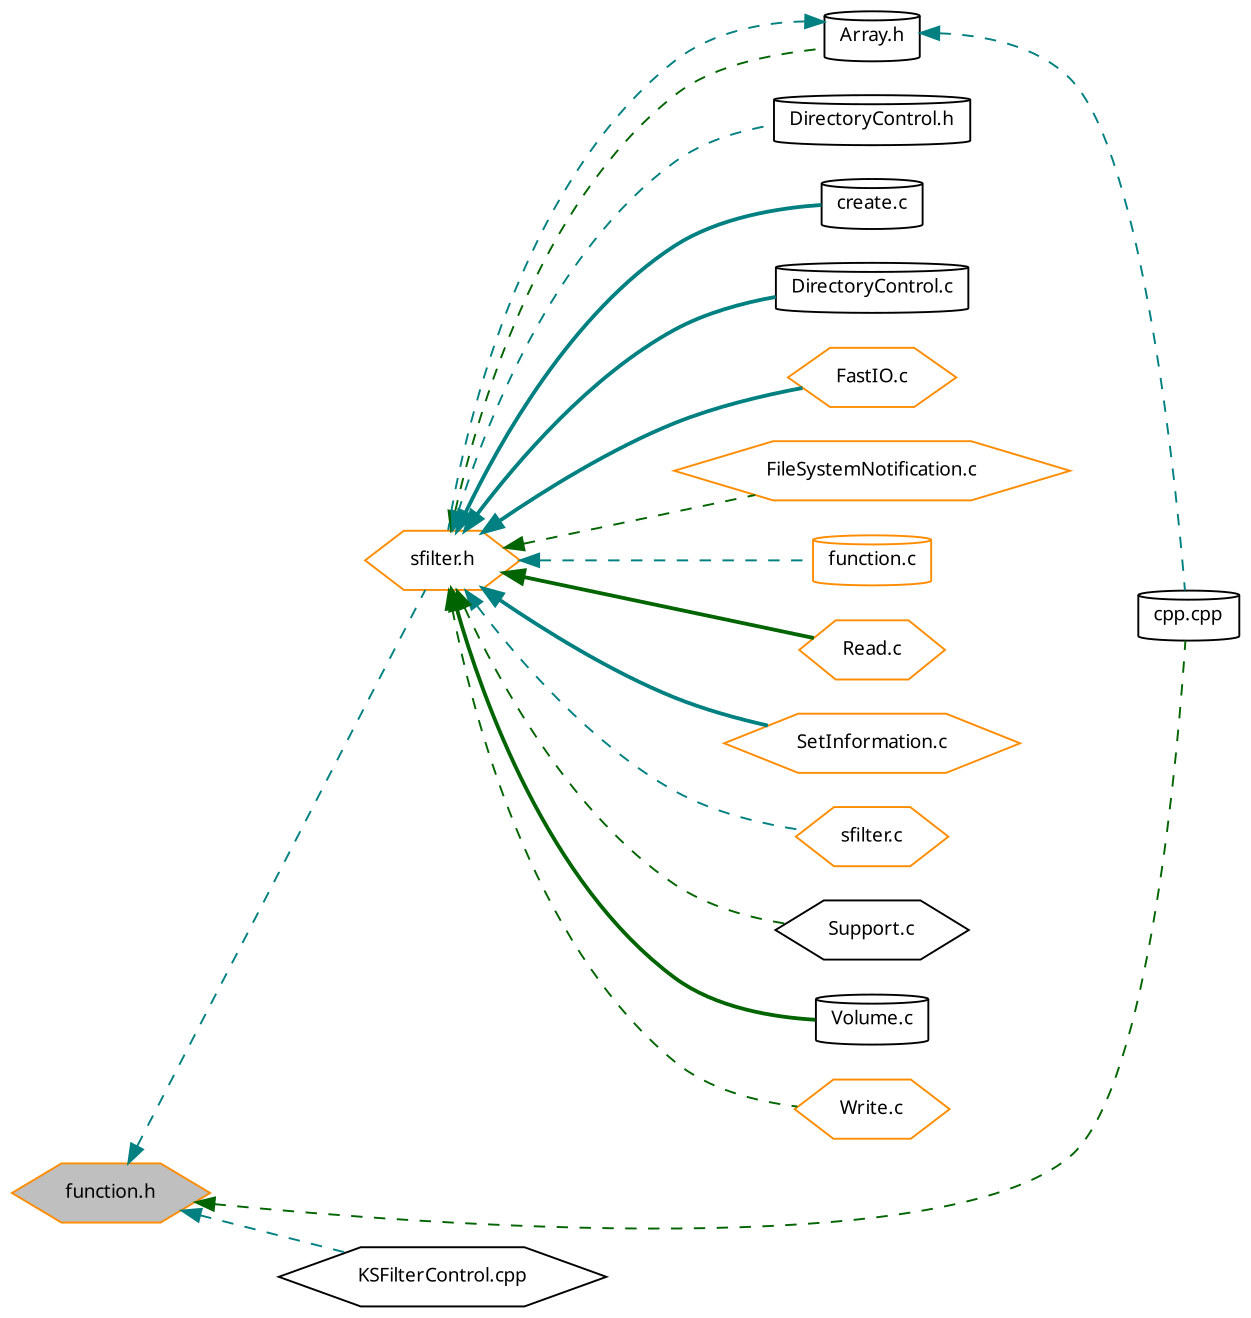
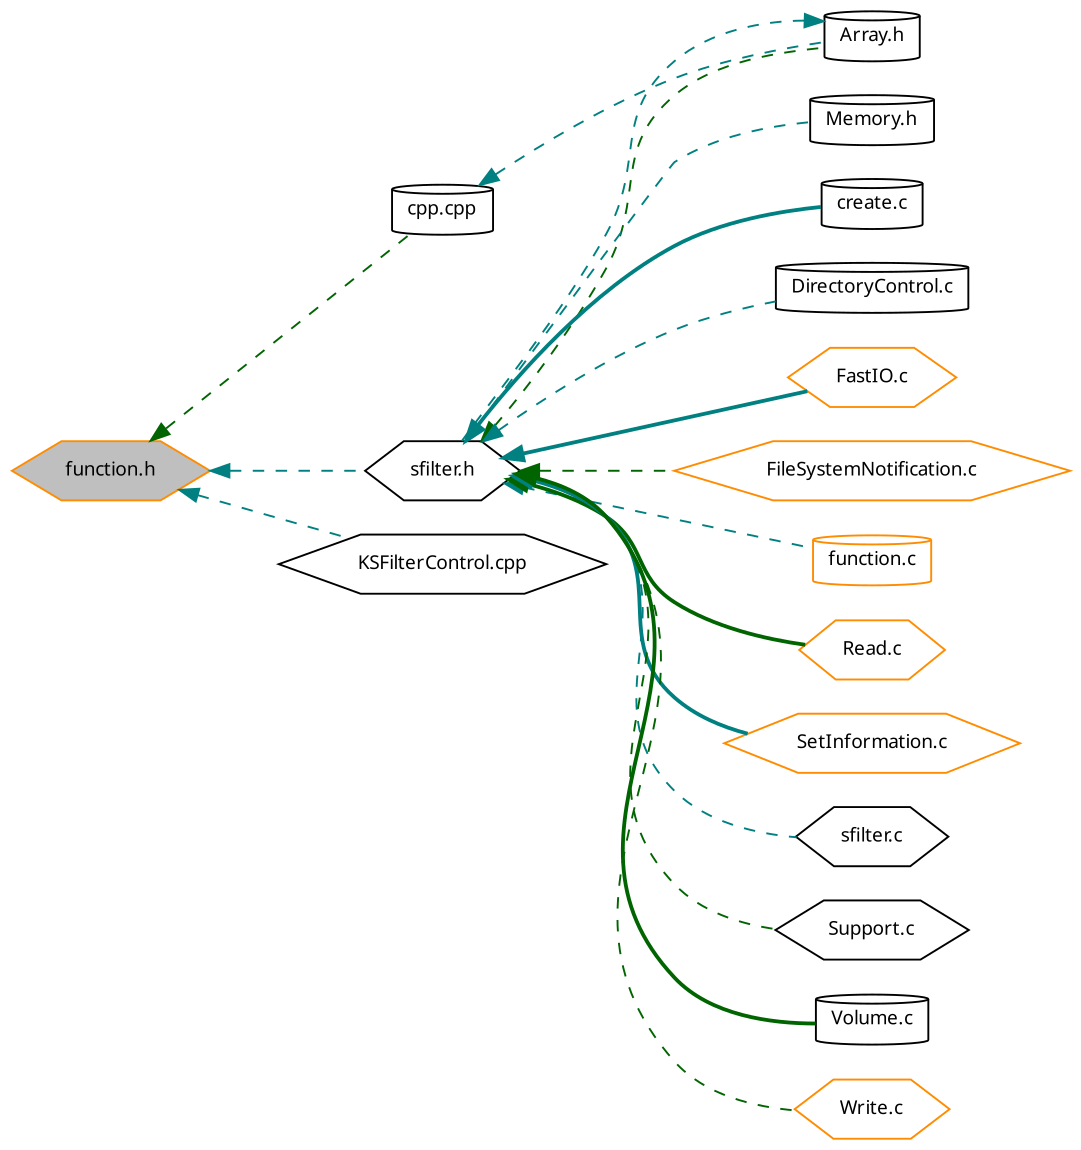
node "DirectoryControl.h": label "DirectoryControl.h" -> "Memory.h"
edge "cpp.cpp" -> "Array.h": reversed
edge "DirectoryControl.c" -> "sfilter.h": style bold -> dashed
node "sfilter.h": color darkorange -> black
node "sfilter.c": color darkorange -> black
